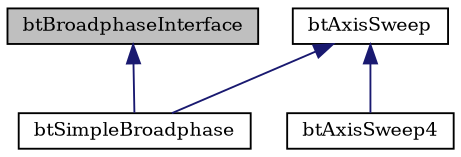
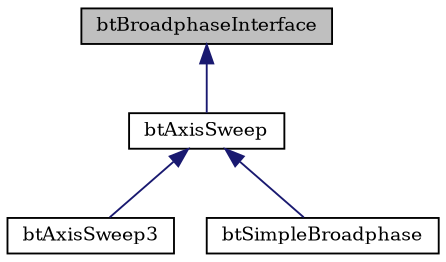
edge "btSimpleBroadphase" -> "btBroadphaseInterface": now "btAxisSweep" -> "btBroadphaseInterface"
node "btAxisSweep4": label "btAxisSweep4" -> "btAxisSweep3"
